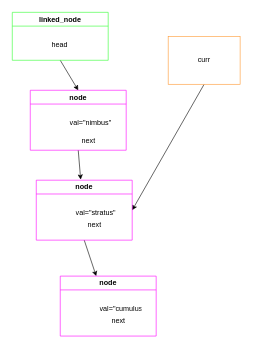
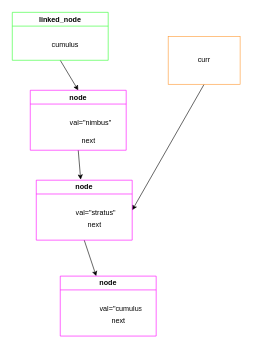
node "head": label "head" -> "cumulus"
